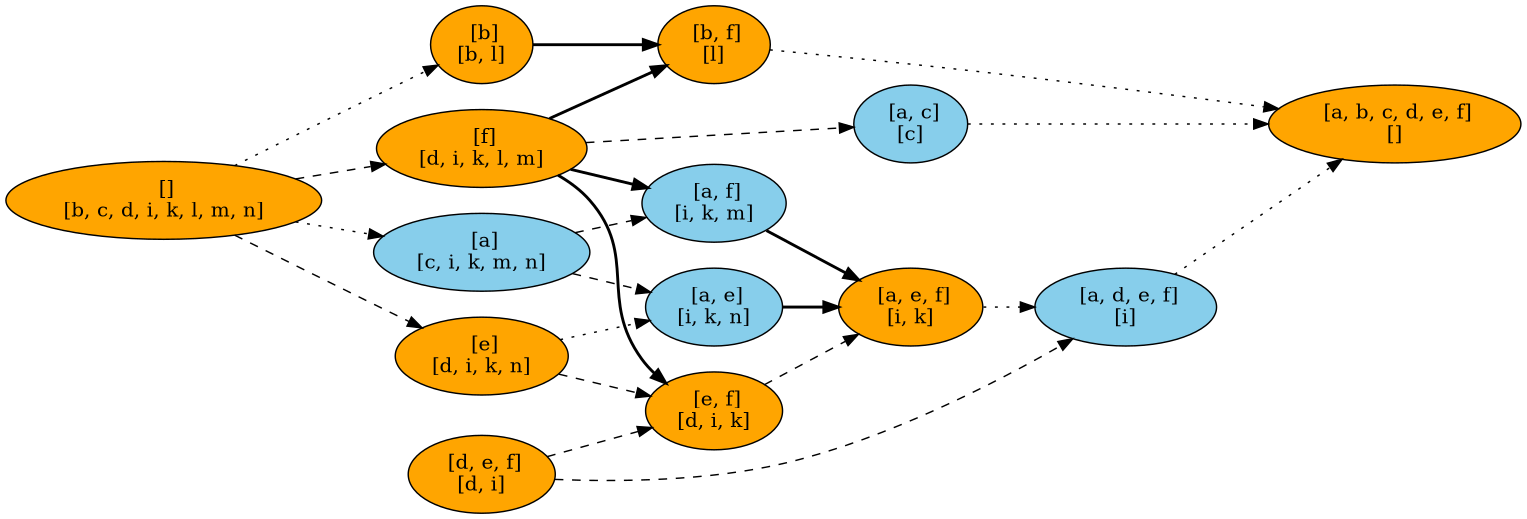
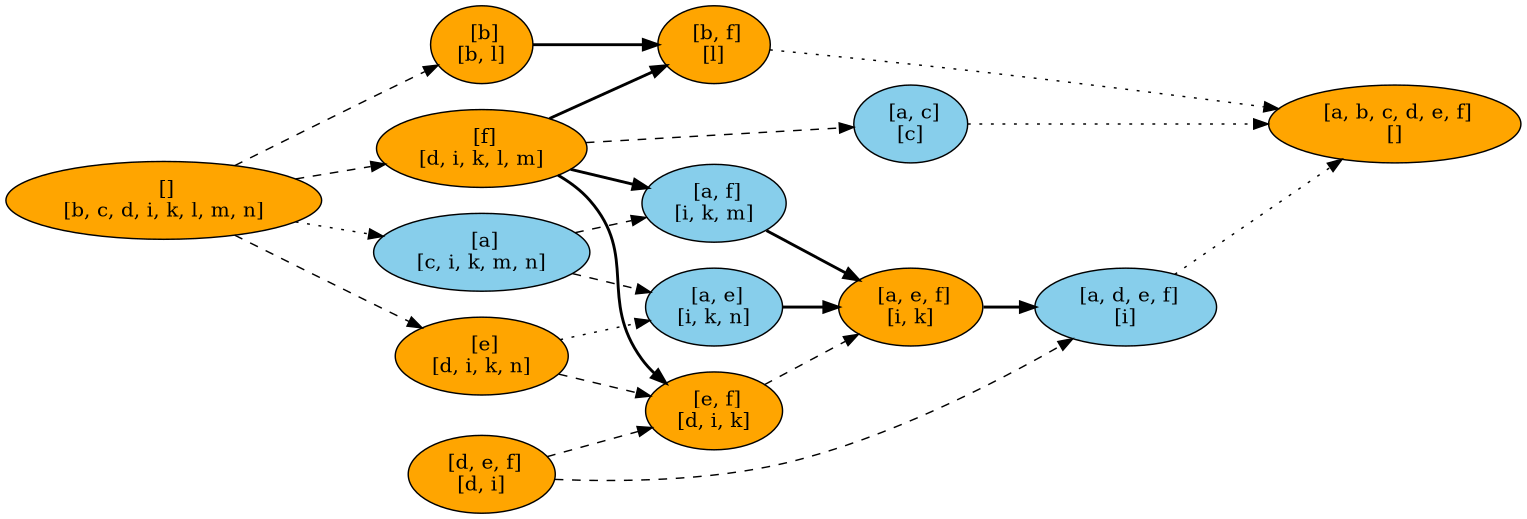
edge "[] [b, c, d, i, k, l, m, n]" -> "[b] [b, l]": style dotted -> dashed
edge "[a, e, f] [i, k]" -> "[a, d, e, f] [i]": style dotted -> bold
